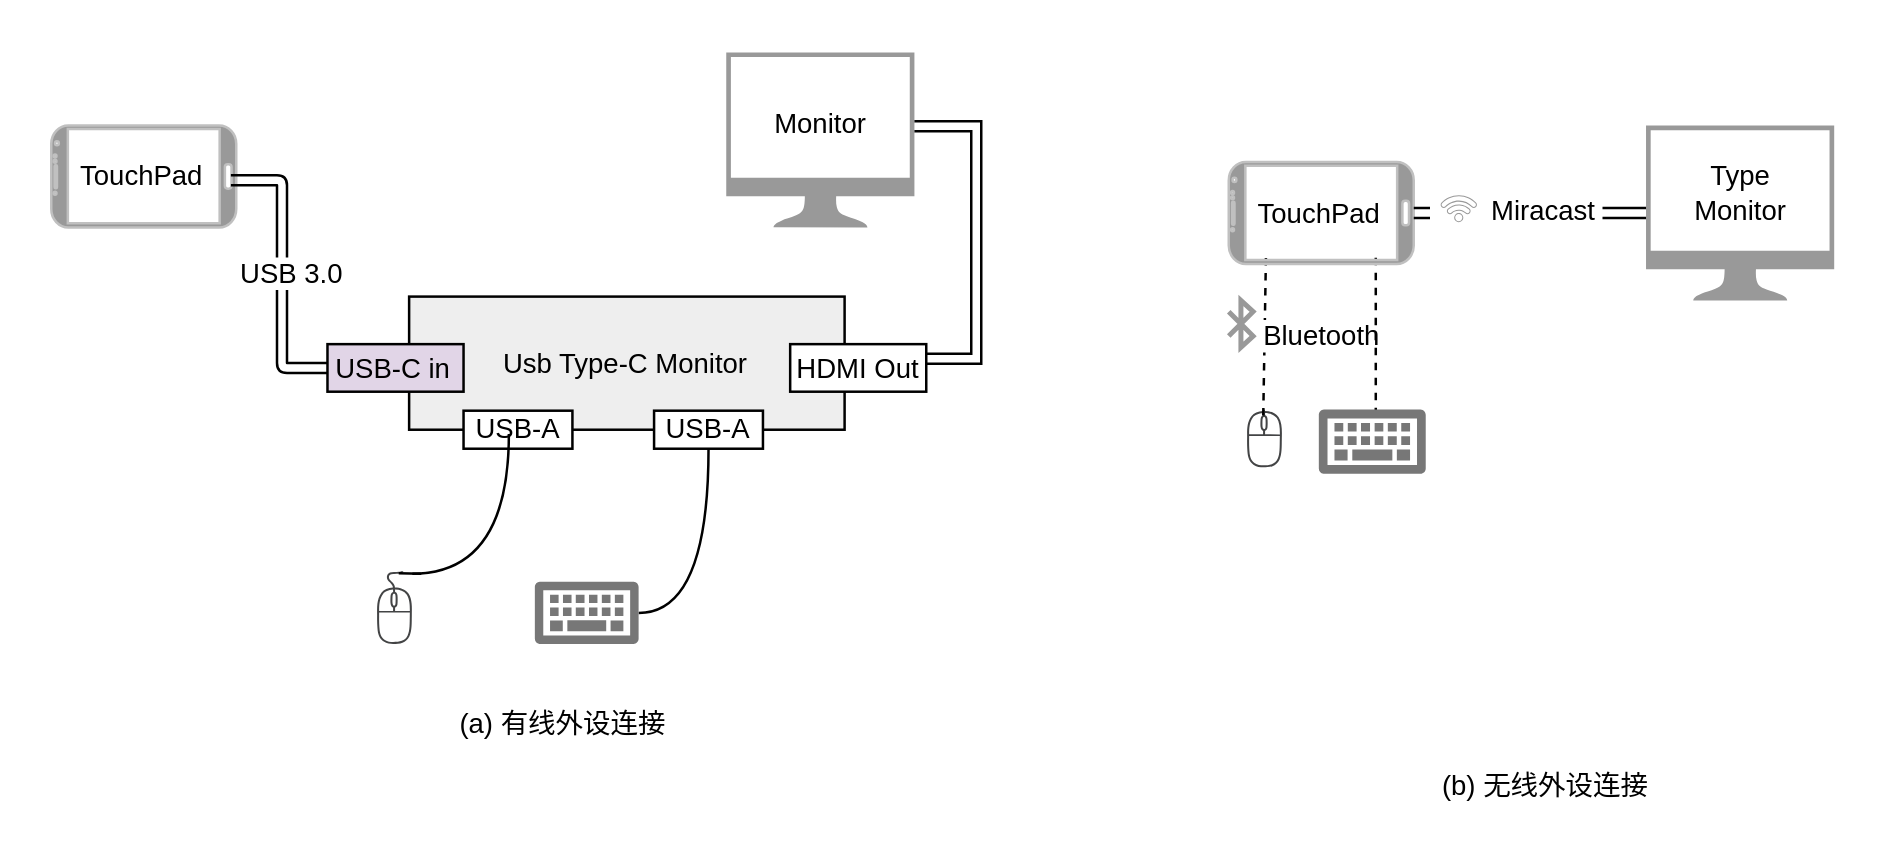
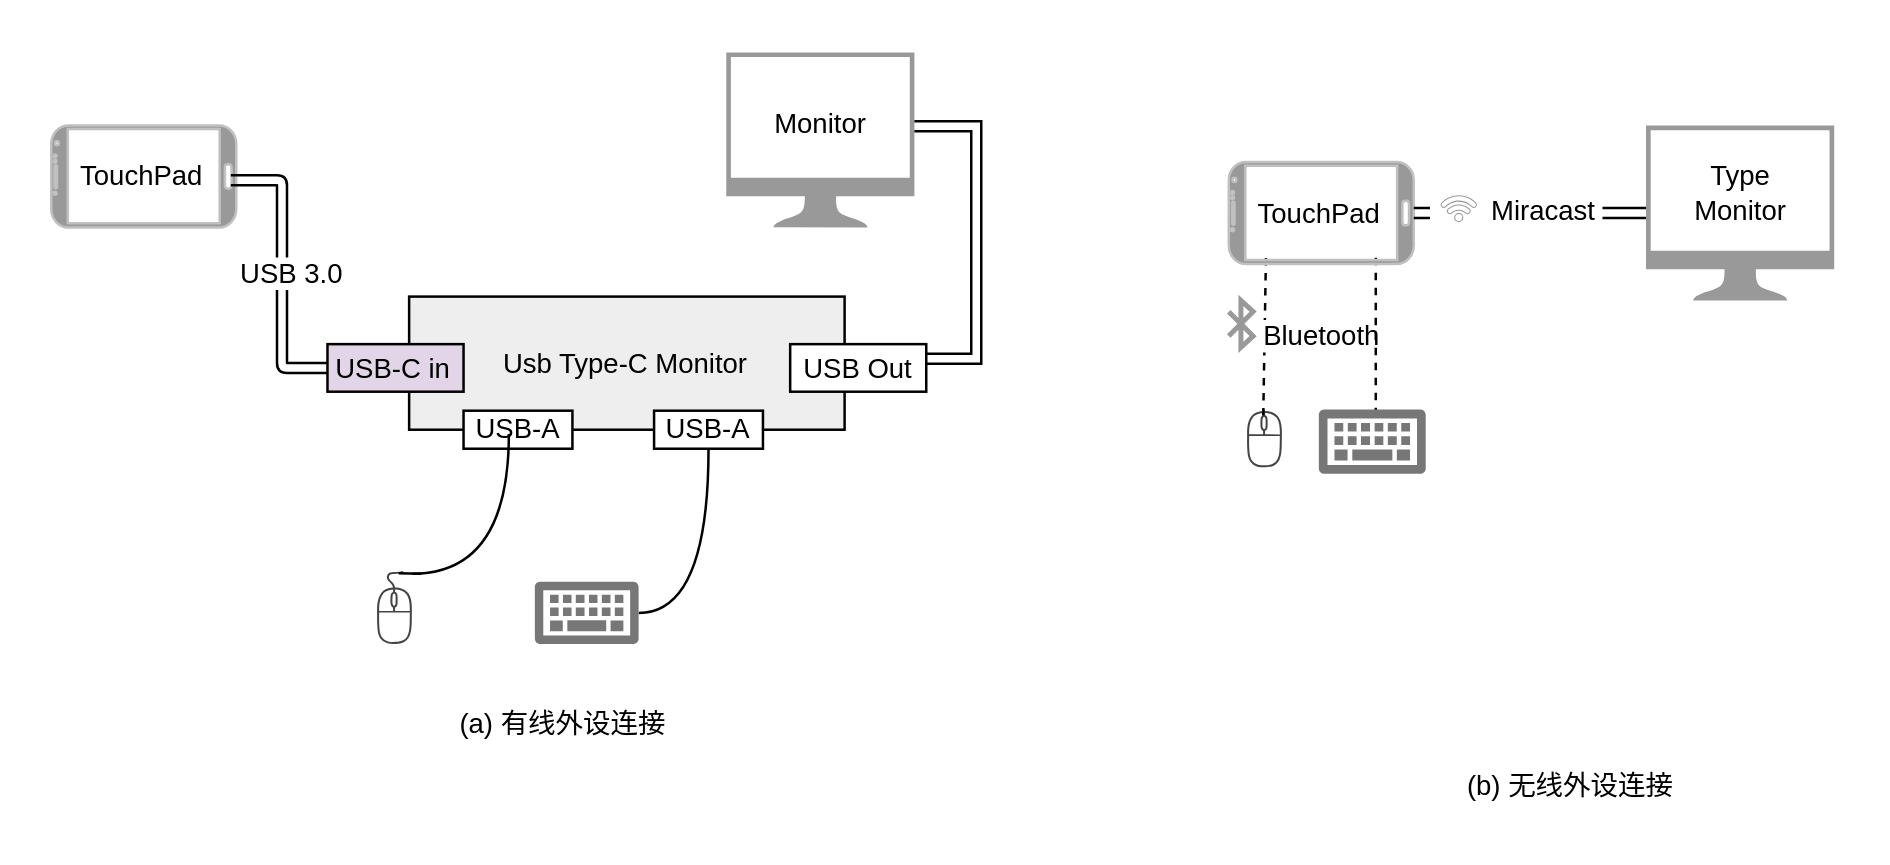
node "HDMI Out": label "HDMI Out" -> "USB Out"
node "(b) 无线外设连接": moved (1546, 786) -> (1571, 786)
